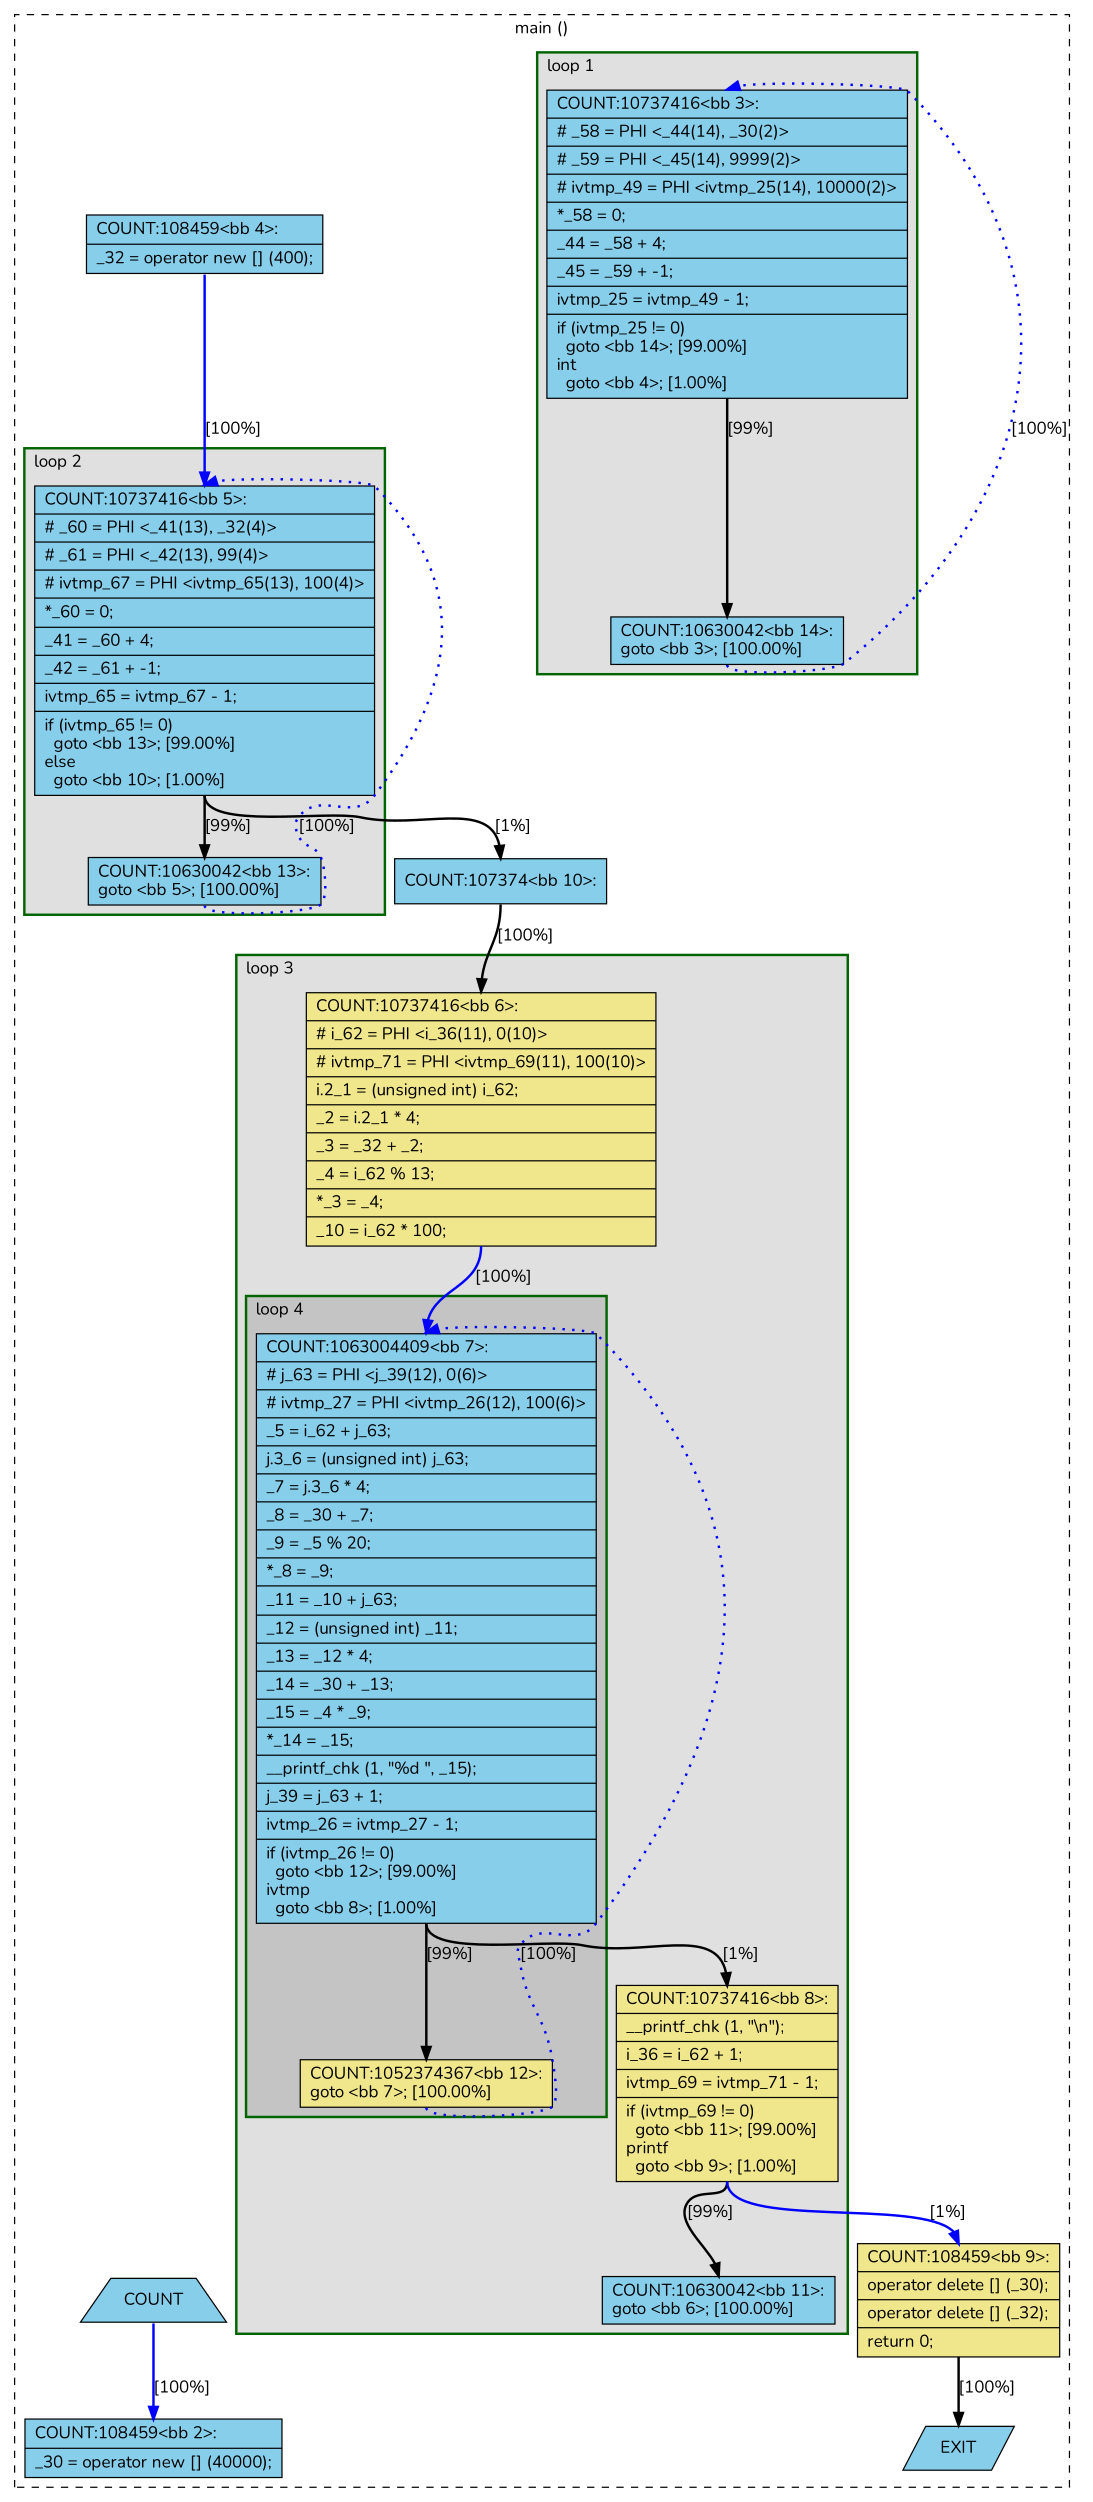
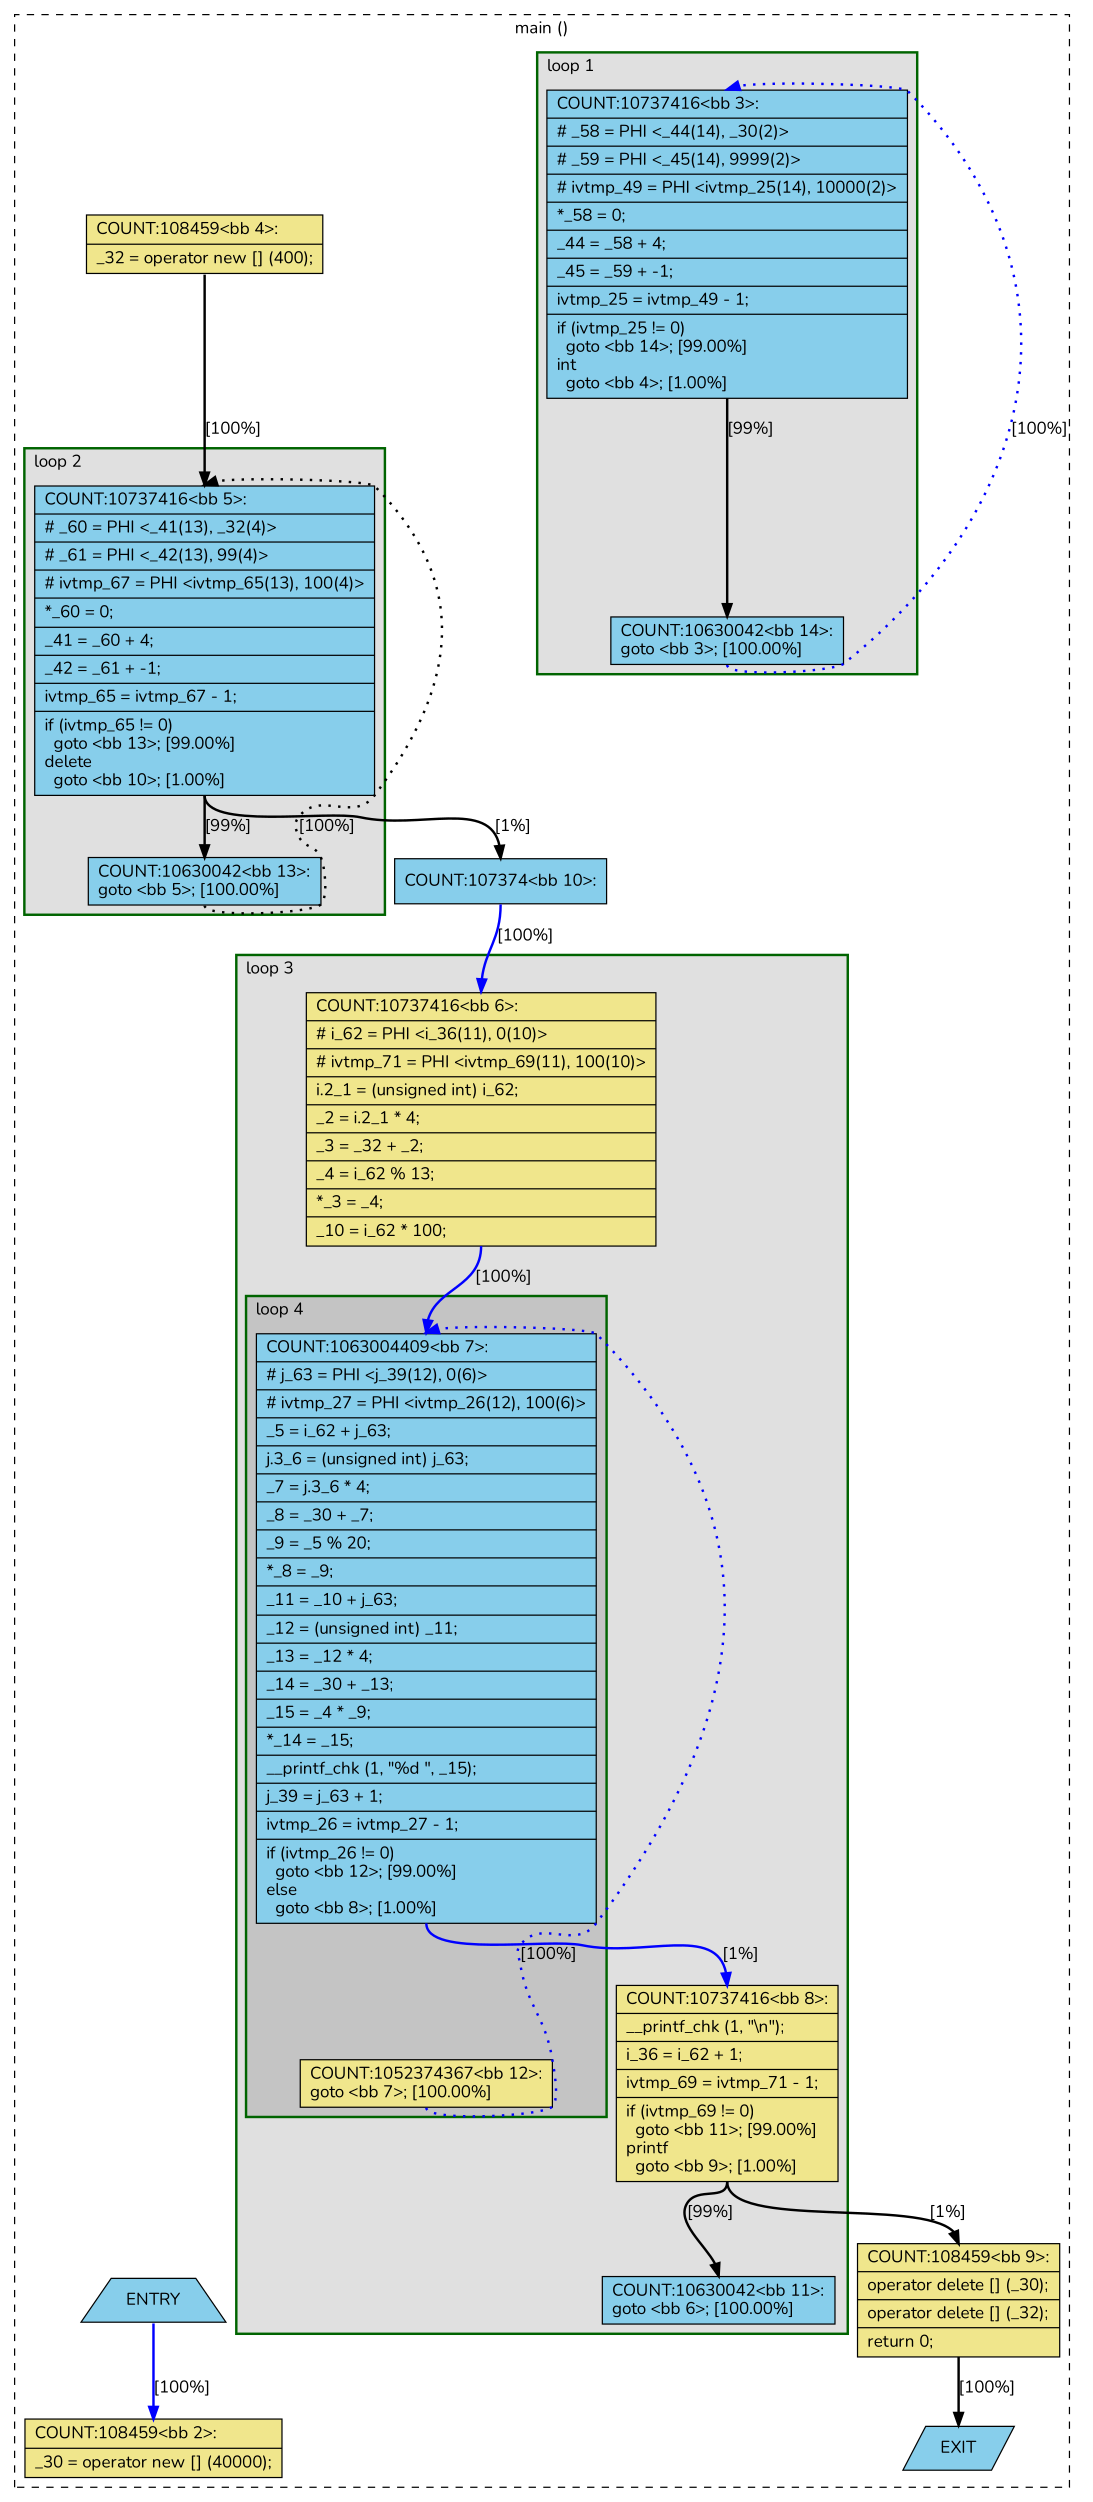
node "COUNT:108459<bb 4>:": fillcolor skyblue -> khaki
edge "COUNT:108459<bb 4>:" -> "COUNT:10737416<bb 5>:": color blue -> black
edge "COUNT:10630042<bb 13>:" -> "COUNT:10737416<bb 5>:": color blue -> black
node "COUNT:10737416<bb 5>:": text "else" -> "delete"
edge "COUNT:107374<bb 10>:" -> "COUNT:10737416<bb 6>:": color black -> blue
node "COUNT:1063004409<bb 7>:": text "ivtmp" -> "else"
edge "COUNT:1063004409<bb 7>:" -> "COUNT:10737416<bb 8>:": color black -> blue
edge "COUNT:1063004409<bb 7>:" -> "COUNT:1052374367<bb 12>:": removed, label "[99%]"
edge "COUNT:10737416<bb 8>:" -> "COUNT:108459<bb 9>:": color blue -> black
node "COUNT": label "COUNT" -> "ENTRY"
node "COUNT:108459<bb 2>:": fillcolor skyblue -> khaki
